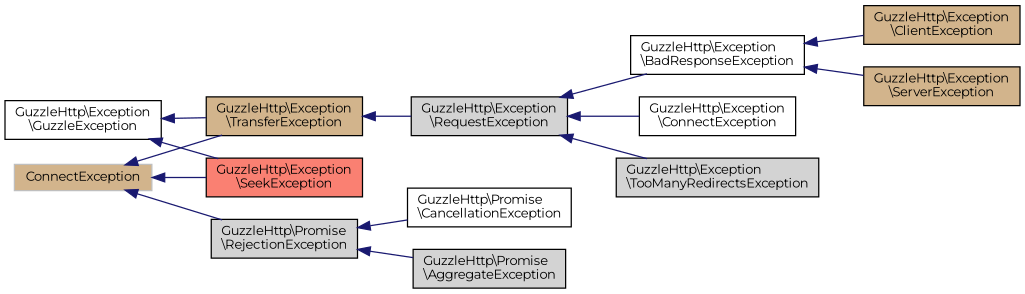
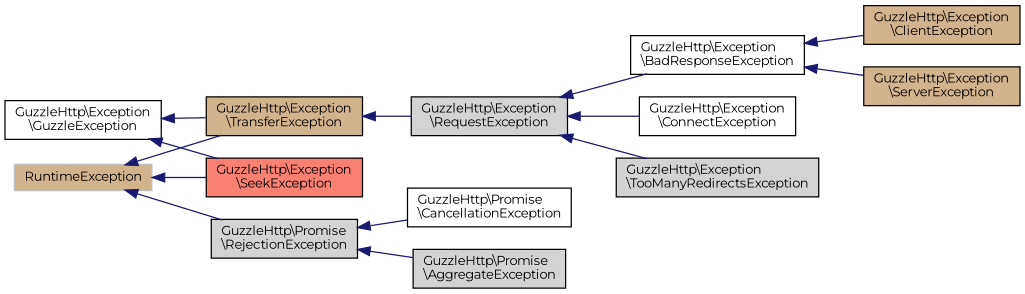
node "ConnectException": label "ConnectException" -> "RuntimeException"
